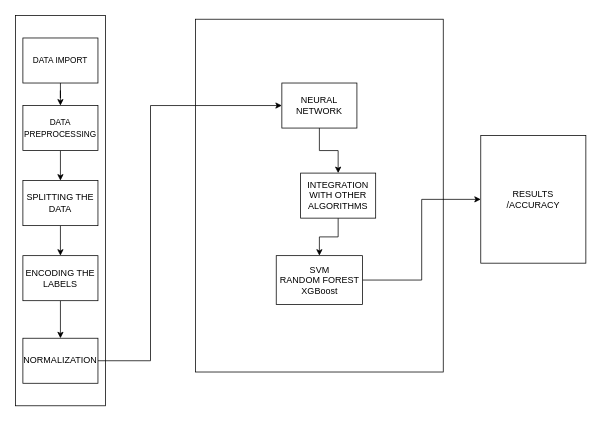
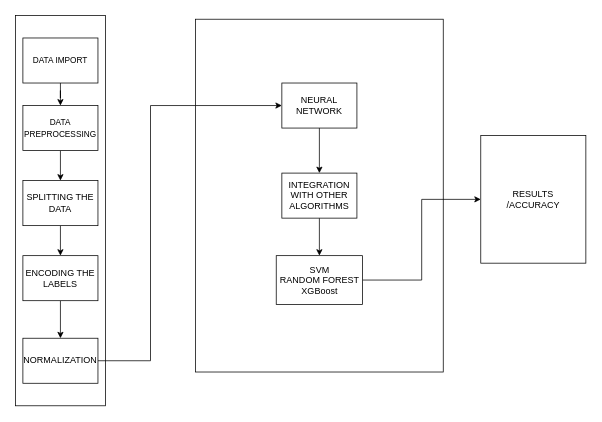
node "INTEGRATION WITH OTHER ALGORITHMS": moved (338, 195) -> (319, 195)
